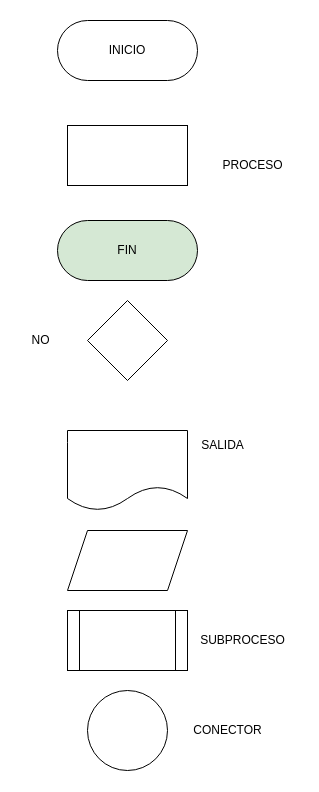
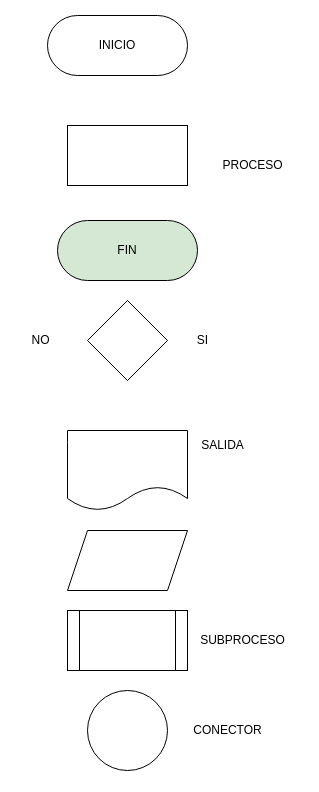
node "INICIO": moved (128, 51) -> (118, 46)
node "SI": added
